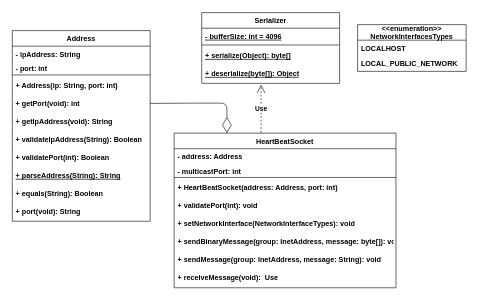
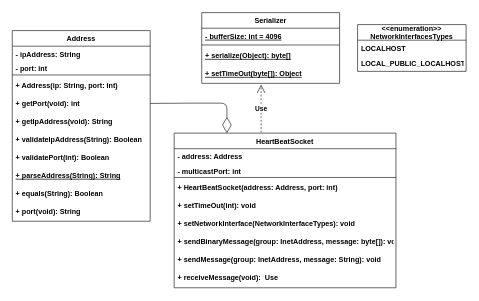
node "LOCAL_PUBLIC_NETWORK": label "LOCAL_PUBLIC_NETWORK" -> "LOCAL_PUBLIC_LOCALHOST"
node "+ deserialize(byte[]): Object": label "+ deserialize(byte[]): Object" -> "+ setTimeOut(byte[]): Object"
node "+ validatePort(int): void": label "+ validatePort(int): void" -> "+ setTimeOut(int): void"
